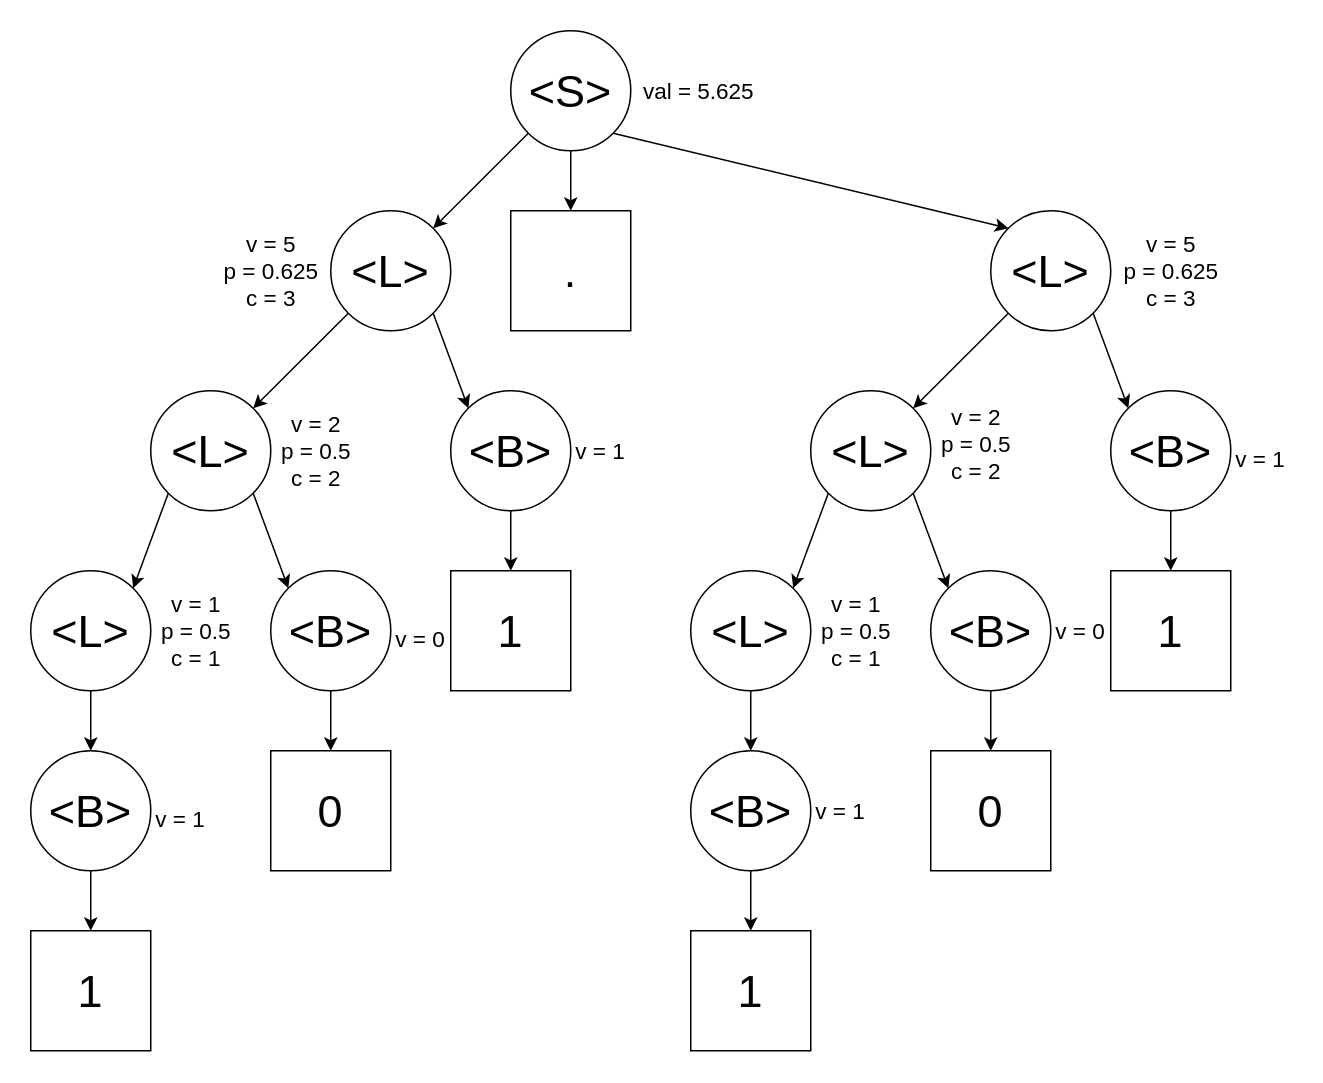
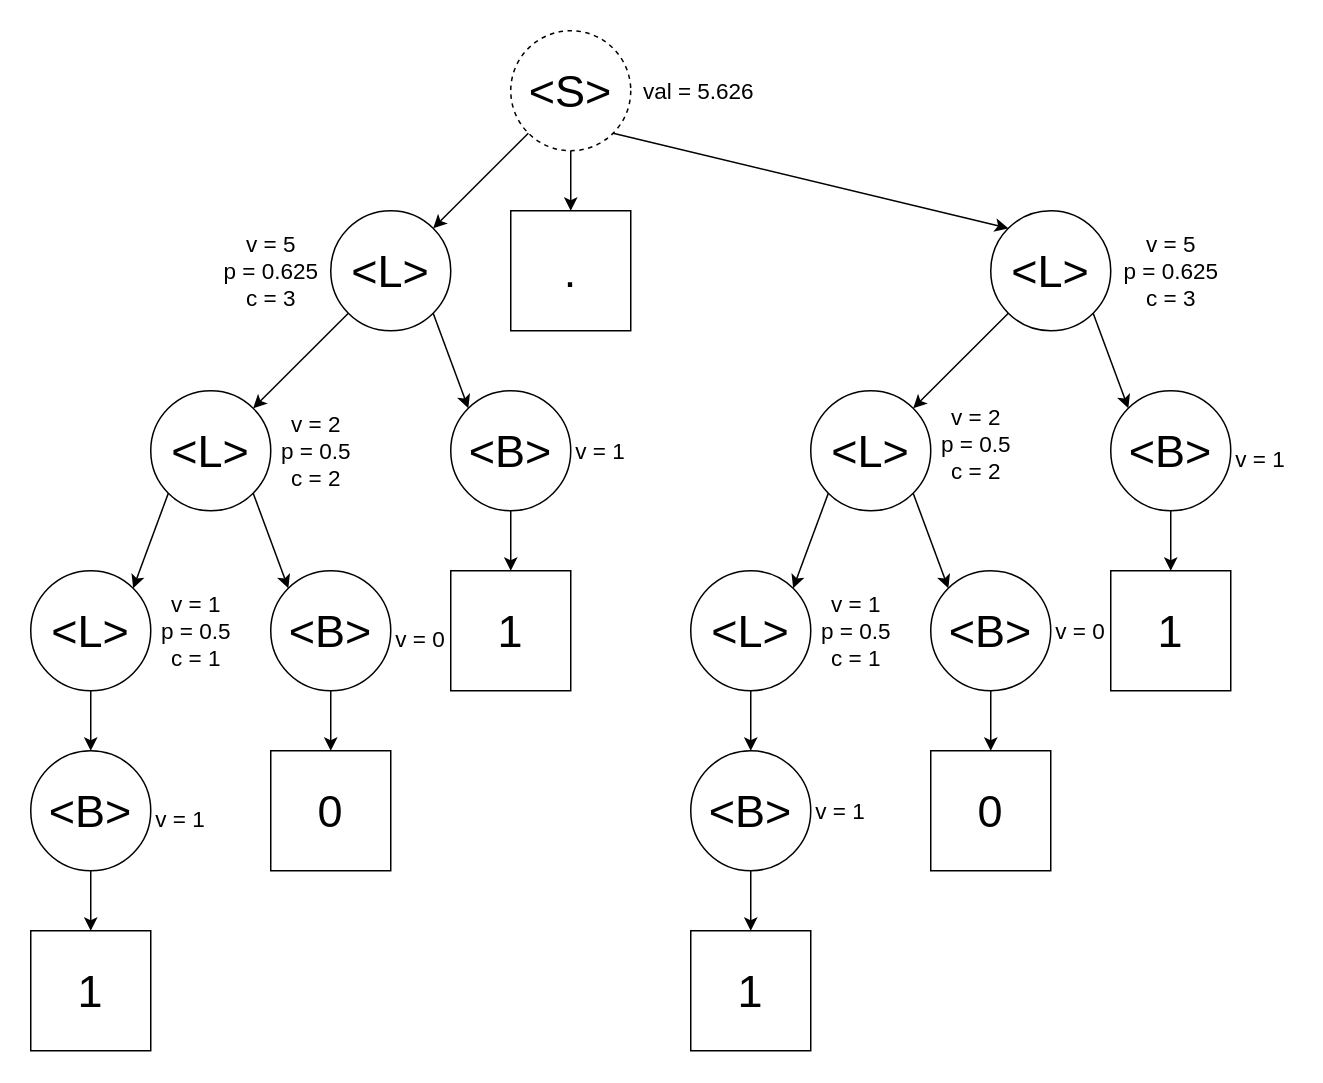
node "<S>": style solid -> dashed
node "val = 5.625": label "val = 5.625" -> "val = 5.626"
